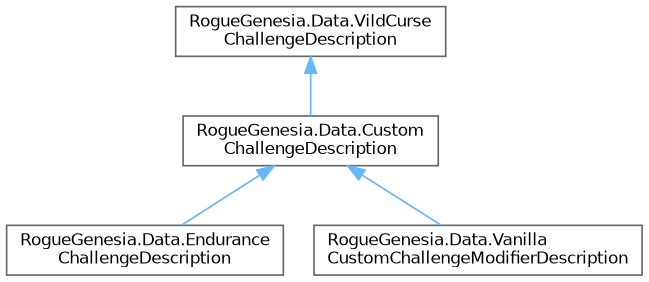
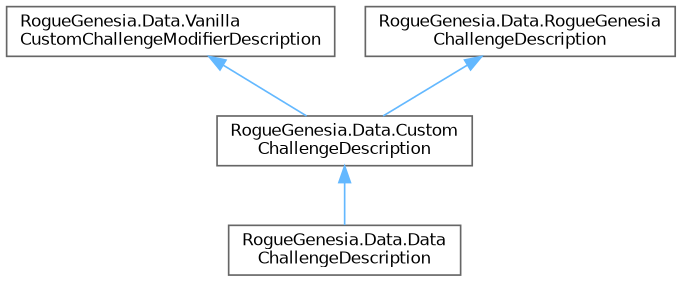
node "RogueGenesia.Data.VildCurse ChallengeDescription": label "RogueGenesia.Data.VildCurse ChallengeDescription" -> "RogueGenesia.Data.RogueGenesia ChallengeDescription"
edge "RogueGenesia.Data.Vanilla CustomChallengeModifierDescription" -> "RogueGenesia.Data.Custom ChallengeDescription": reversed
node "RogueGenesia.Data.Endurance ChallengeDescription": label "RogueGenesia.Data.Endurance ChallengeDescription" -> "RogueGenesia.Data.Data ChallengeDescription"
